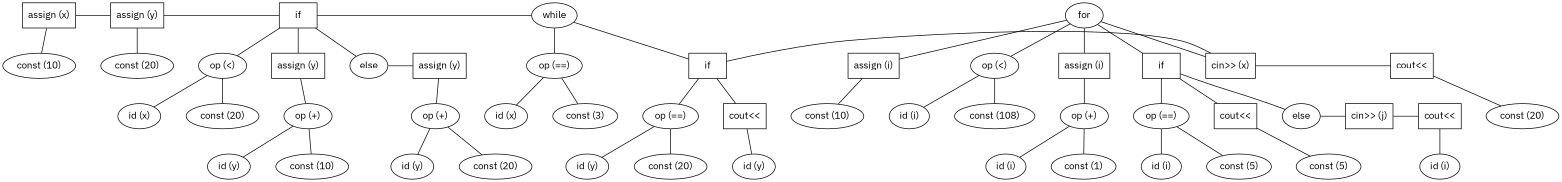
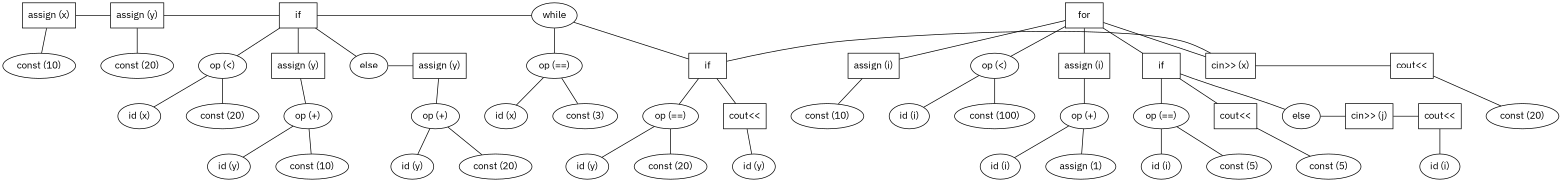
node "for": shape ellipse -> box
node "const (108)": label "const (108)" -> "const (100)"
node "const (1)": label "const (1)" -> "assign (1)"
